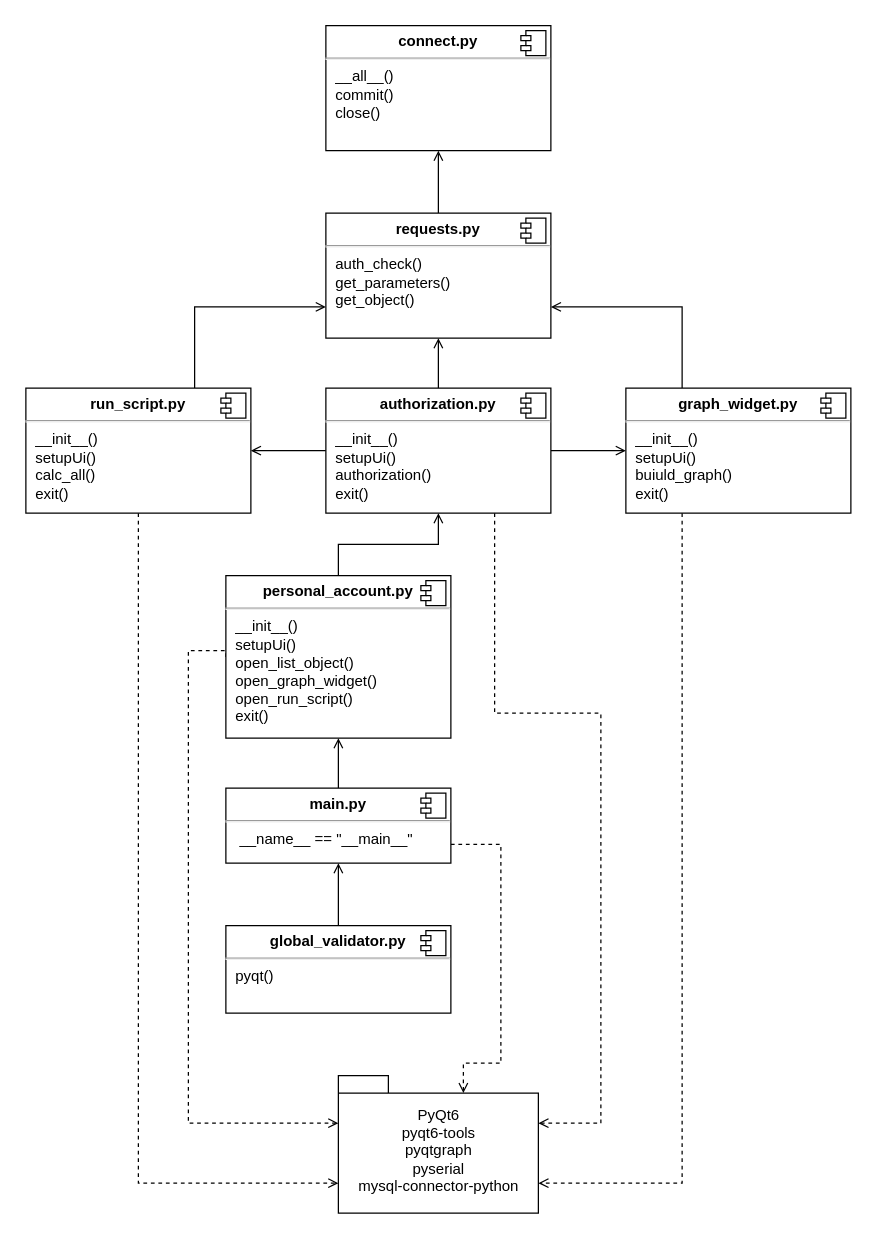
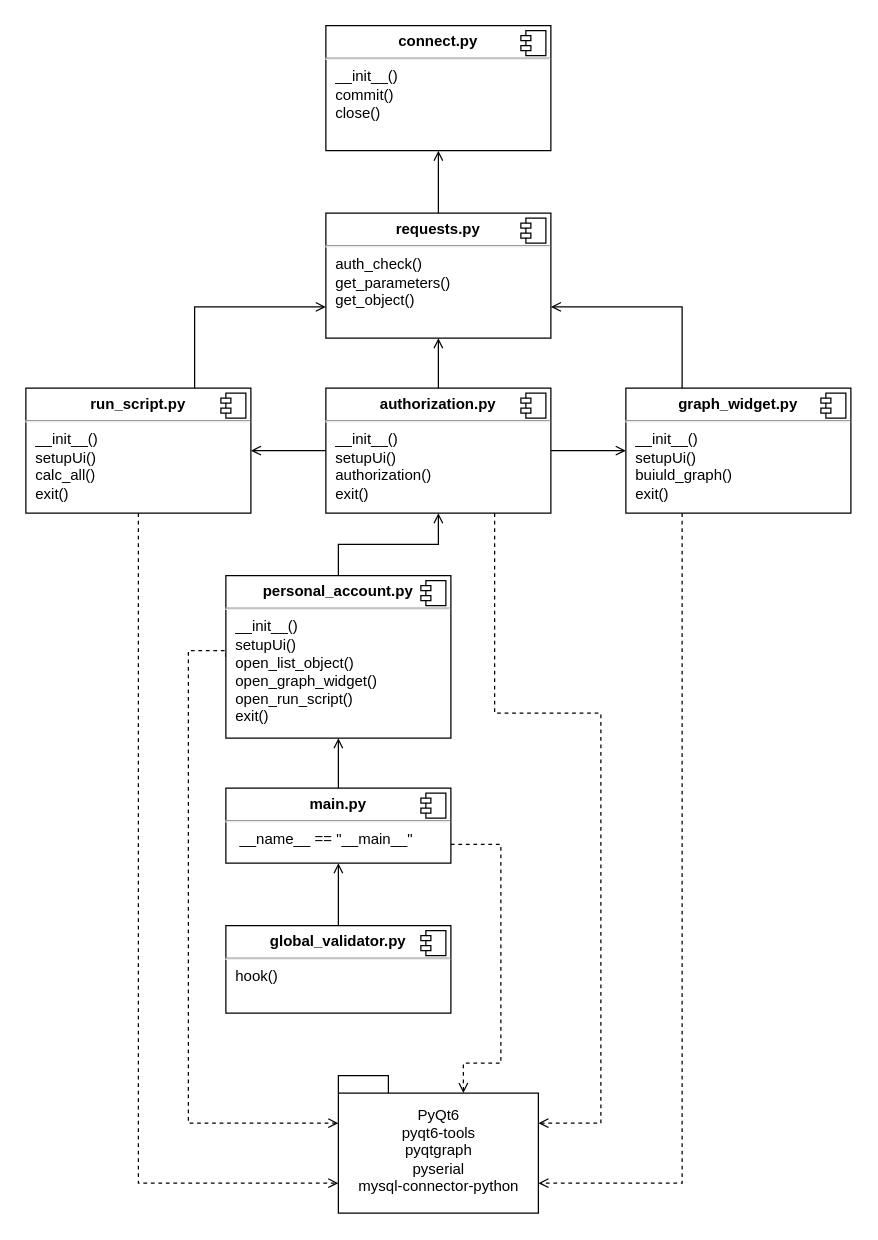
node "connect.py __all__() commit() close()": label "connect.py __all__() commit() close()" -> "connect.py __init__() commit() close()"
node "global_validator.py pyqt()": label "global_validator.py pyqt()" -> "global_validator.py hook()"
